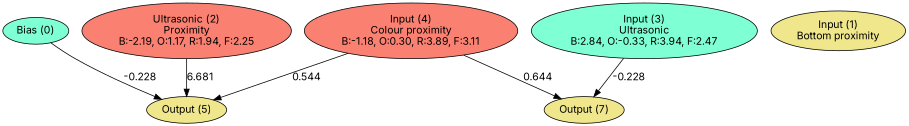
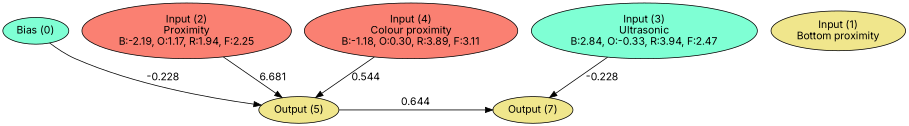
node "Ultrasonic (2) Proximity B:-2.19, O:1.17, R:1.94, F:2.25": label "Ultrasonic (2) Proximity B:-2.19, O:1.17, R:1.94, F:2.25" -> "Input (2) Proximity B:-2.19, O:1.17, R:1.94, F:2.25"
edge "Input (4) Colour proximity B:-1.18, O:0.30, R:3.89, F:3.11" -> "Output (7)": now "Output (5)" -> "Output (7)"
